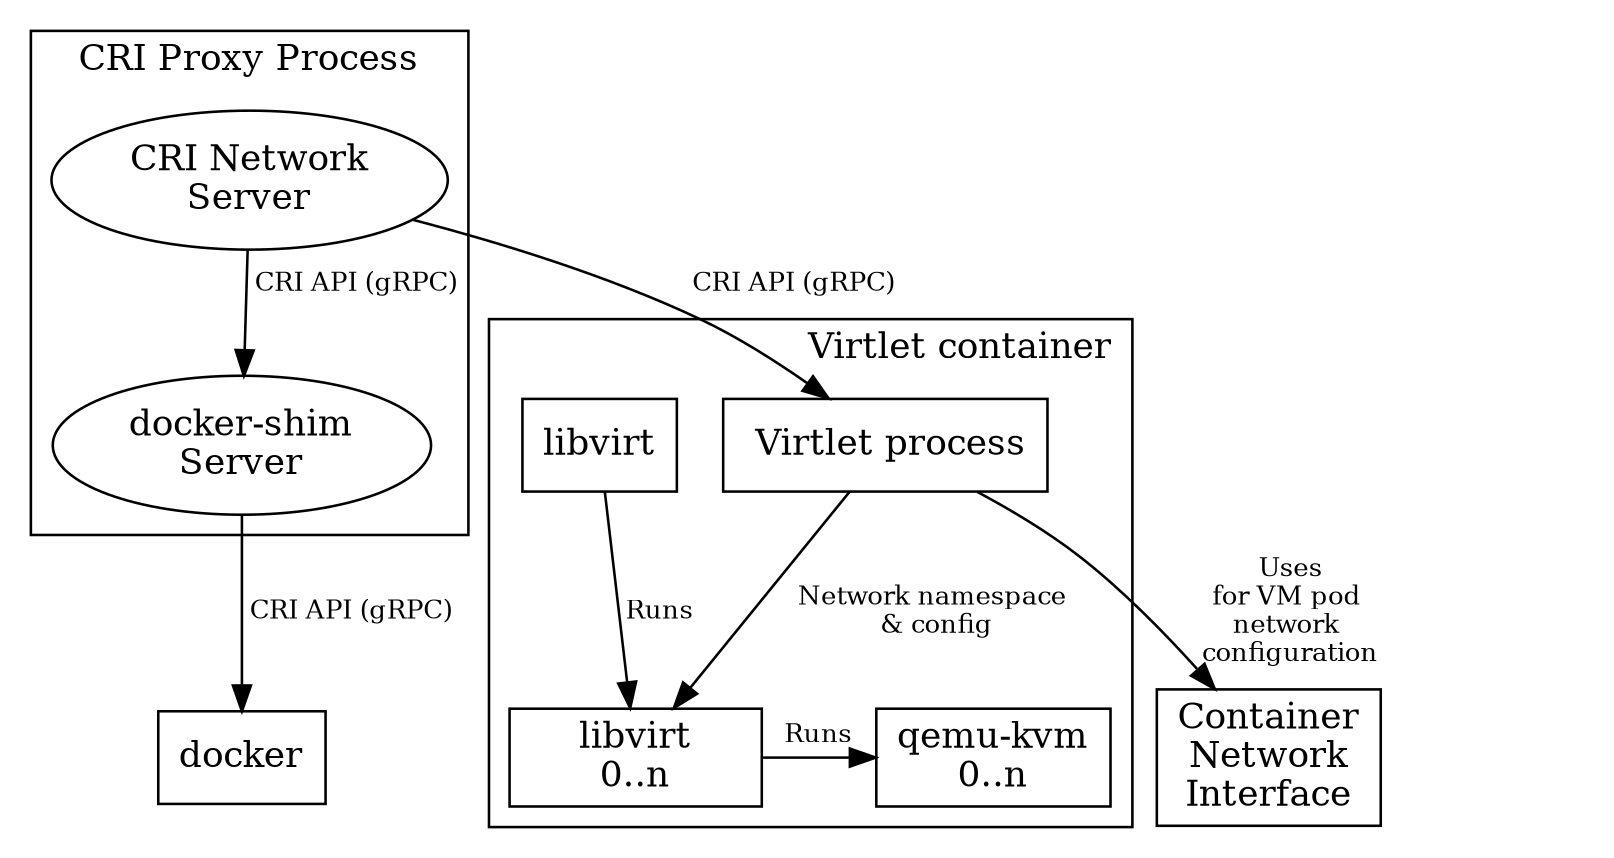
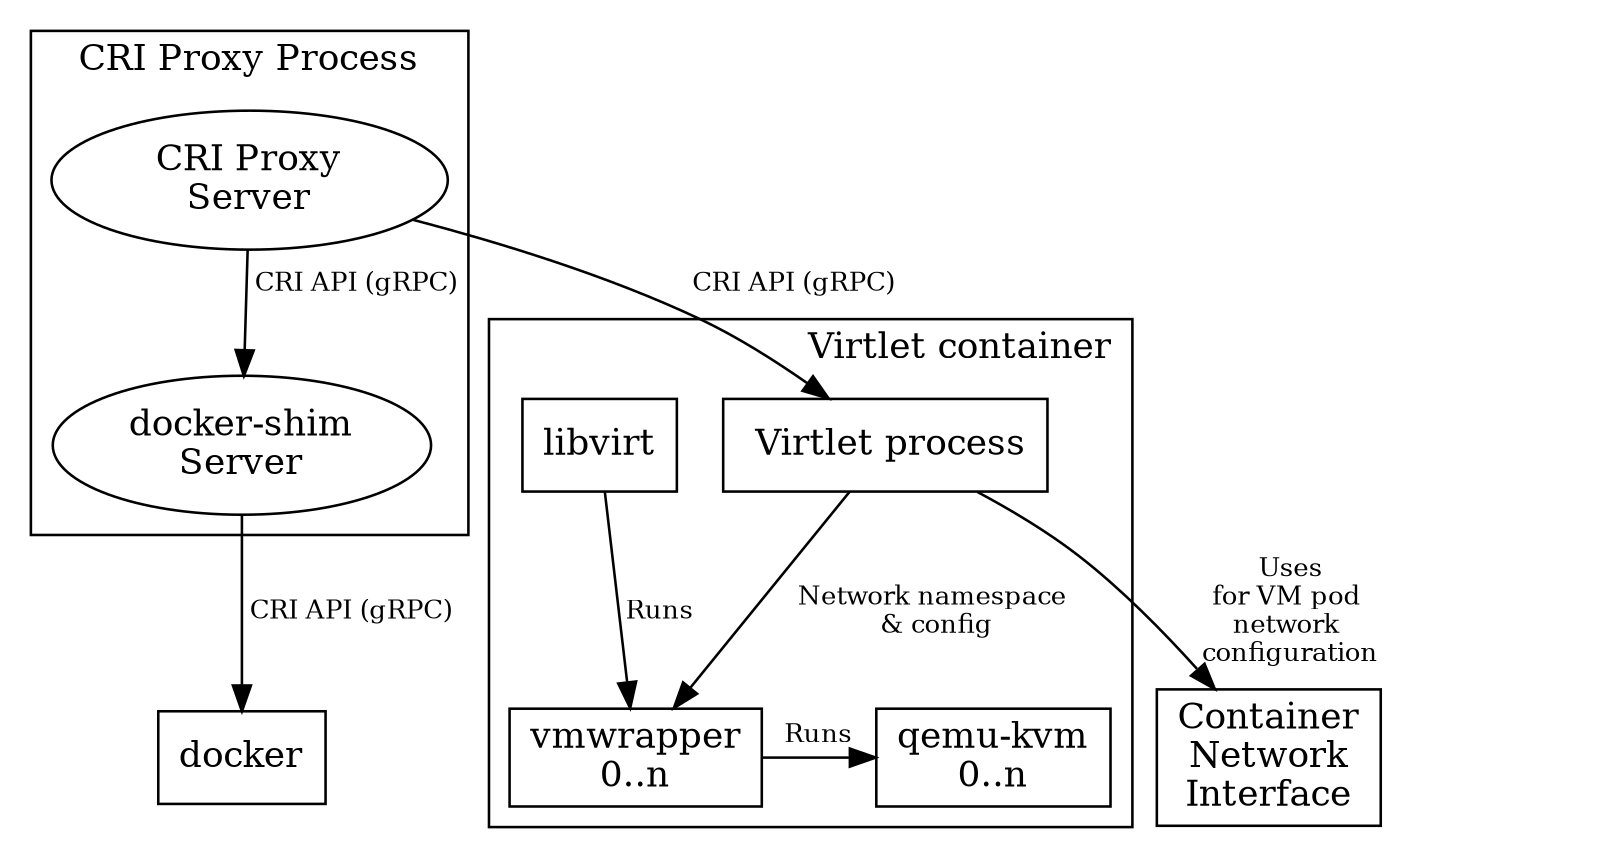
node "CRI Network Server": label "CRI Network Server" -> "CRI Proxy Server"
node "libvirt 0..n": label "libvirt 0..n" -> "vmwrapper 0..n"
